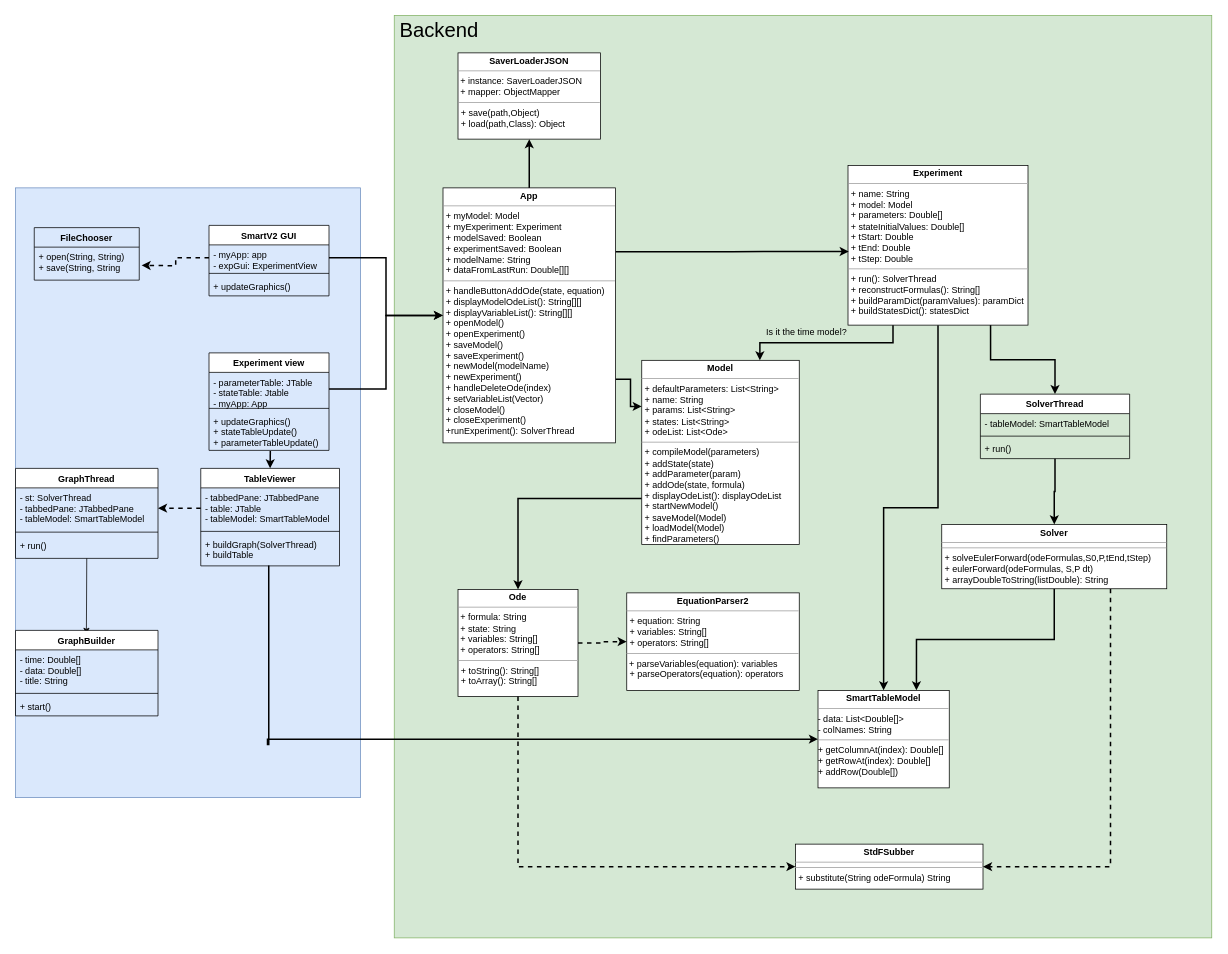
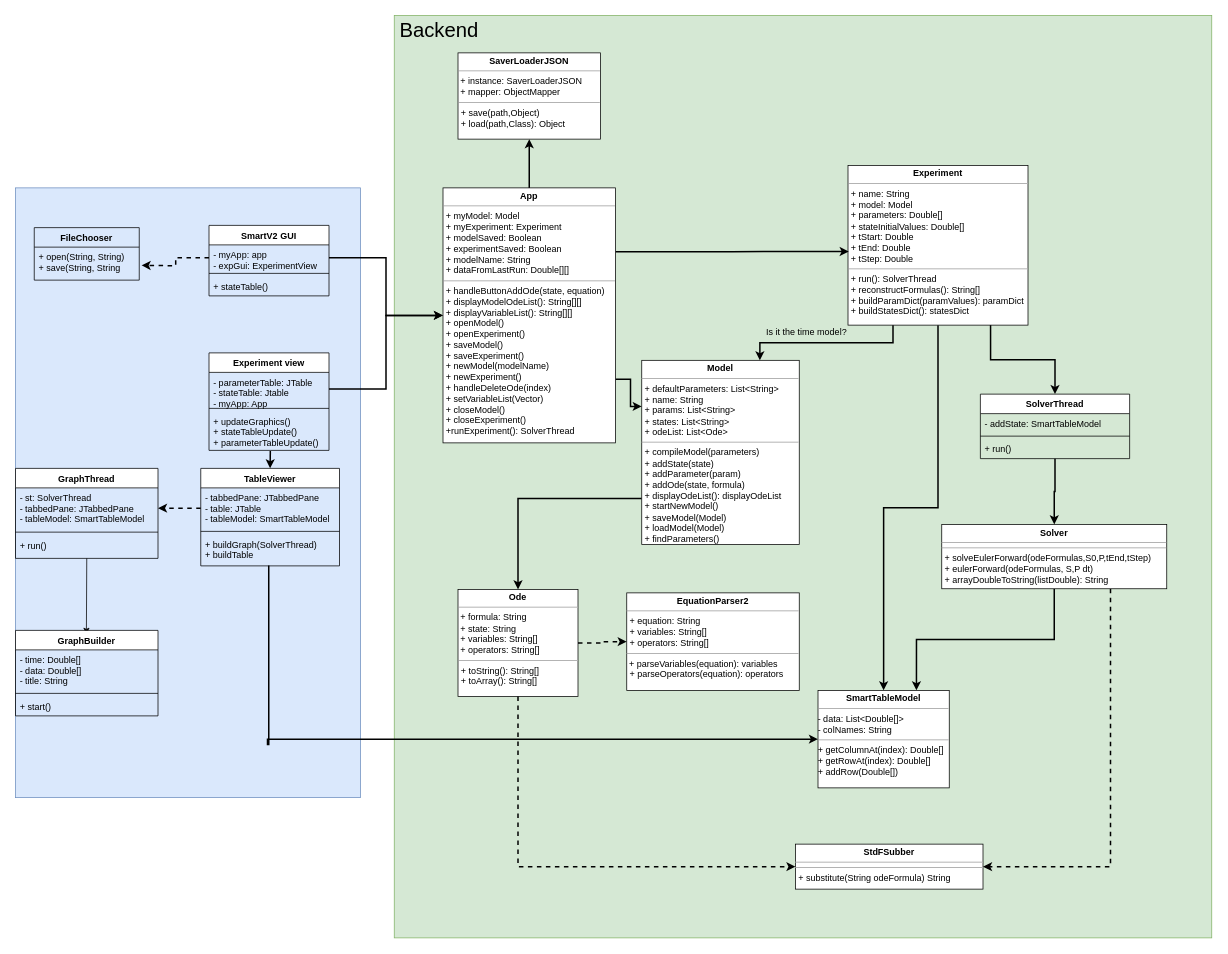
node "+ updateGraphics()": label "+ updateGraphics()" -> "+ stateTable()"
node "- tableModel: SmartTableModel": label "- tableModel: SmartTableModel" -> "- addState: SmartTableModel"
